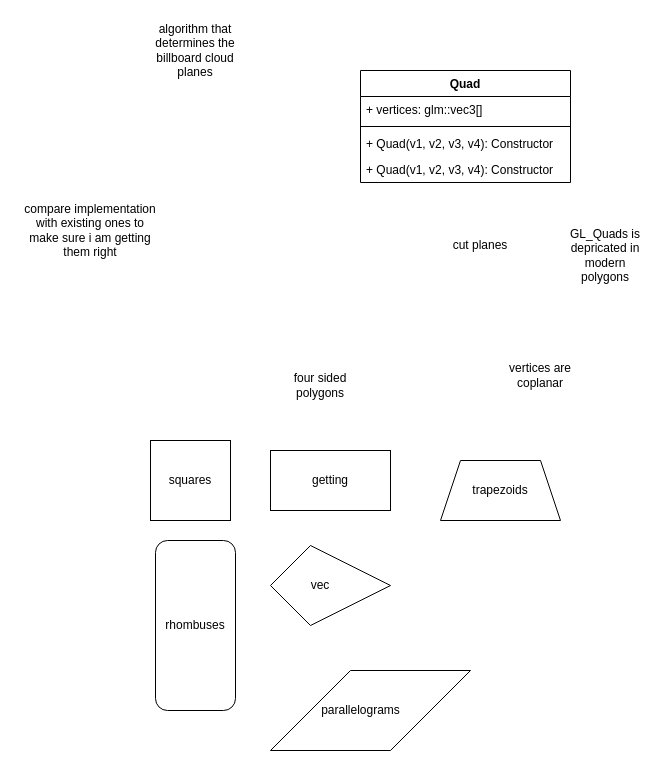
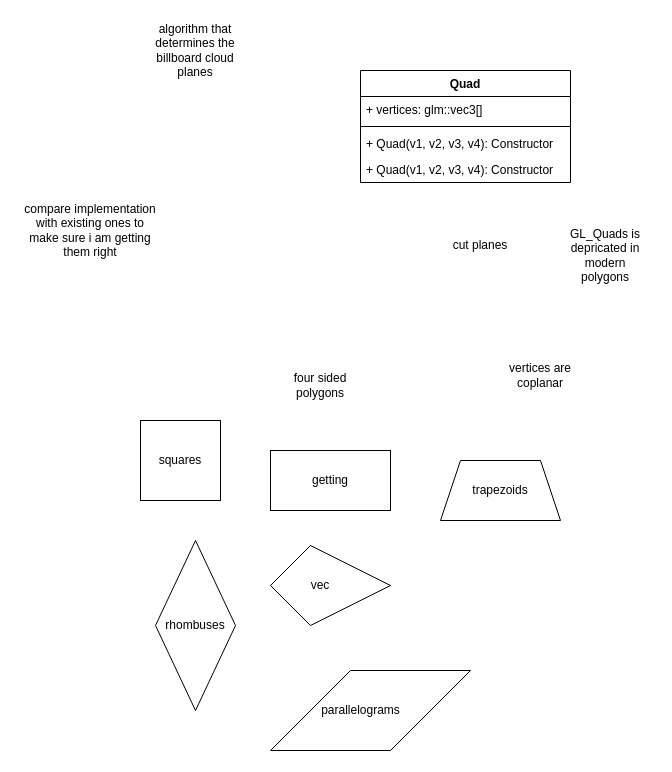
node "squares": moved (191, 481) -> (181, 461)
node "rhombuses": shape rounded rectangle -> diamond
